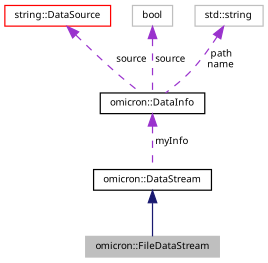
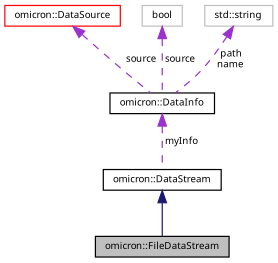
node "string::DataSource": label "string::DataSource" -> "omicron::DataSource"
node "omicron::FileDataStream": color grey75 -> black
